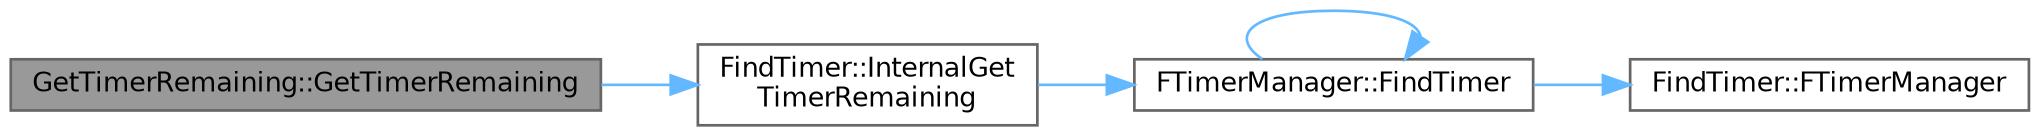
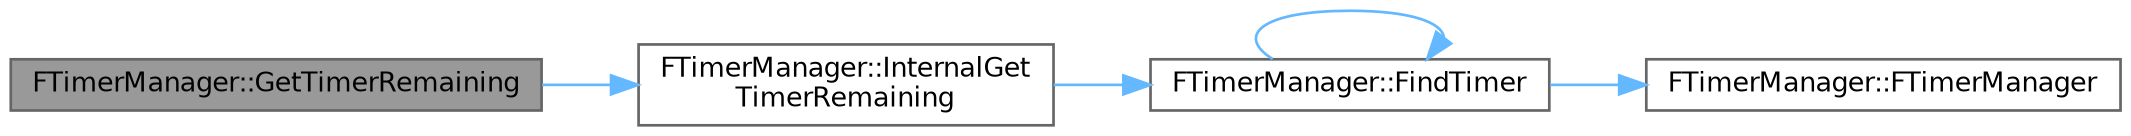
node "GetTimerRemaining::GetTimerRemaining": label "GetTimerRemaining::GetTimerRemaining" -> "FTimerManager::GetTimerRemaining"
node "FindTimer::InternalGet TimerRemaining": label "FindTimer::InternalGet TimerRemaining" -> "FTimerManager::InternalGet TimerRemaining"
node "FindTimer::FTimerManager": label "FindTimer::FTimerManager" -> "FTimerManager::FTimerManager"
